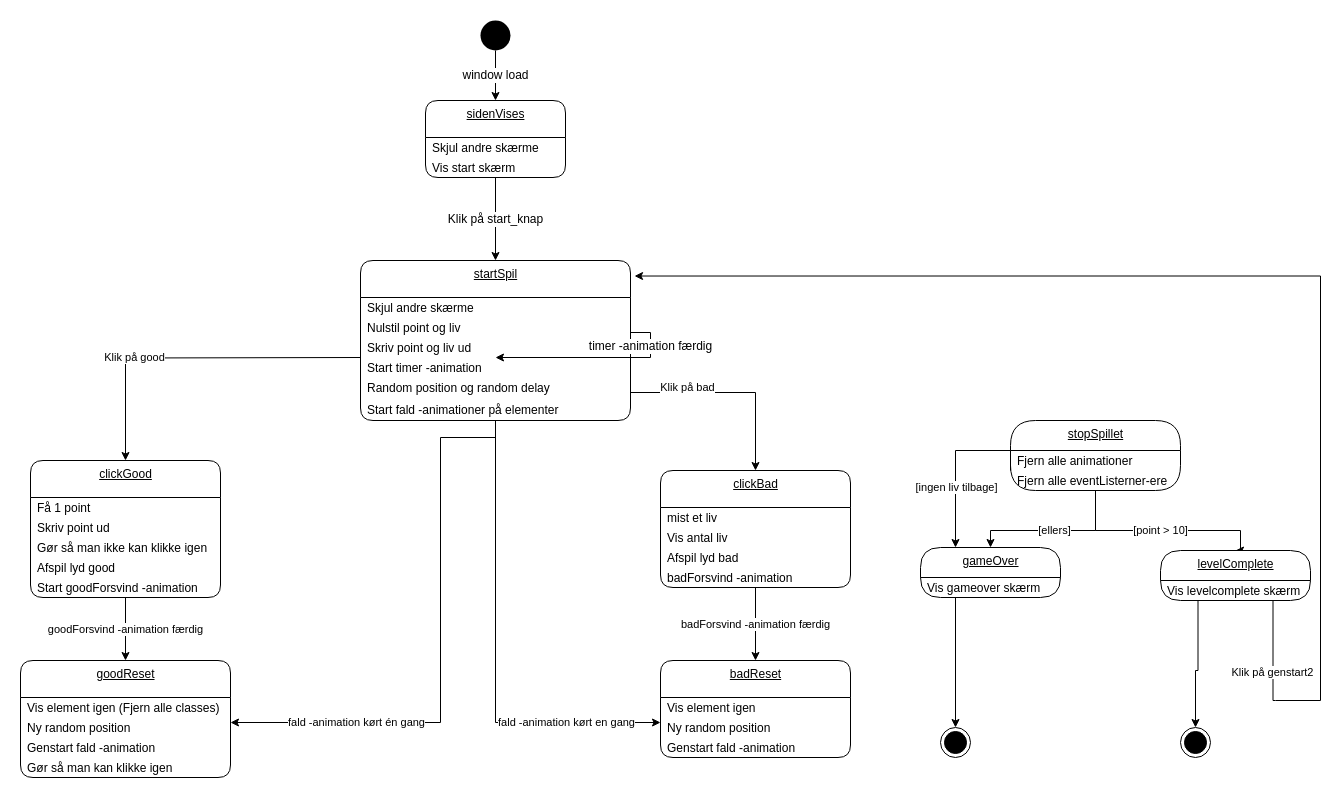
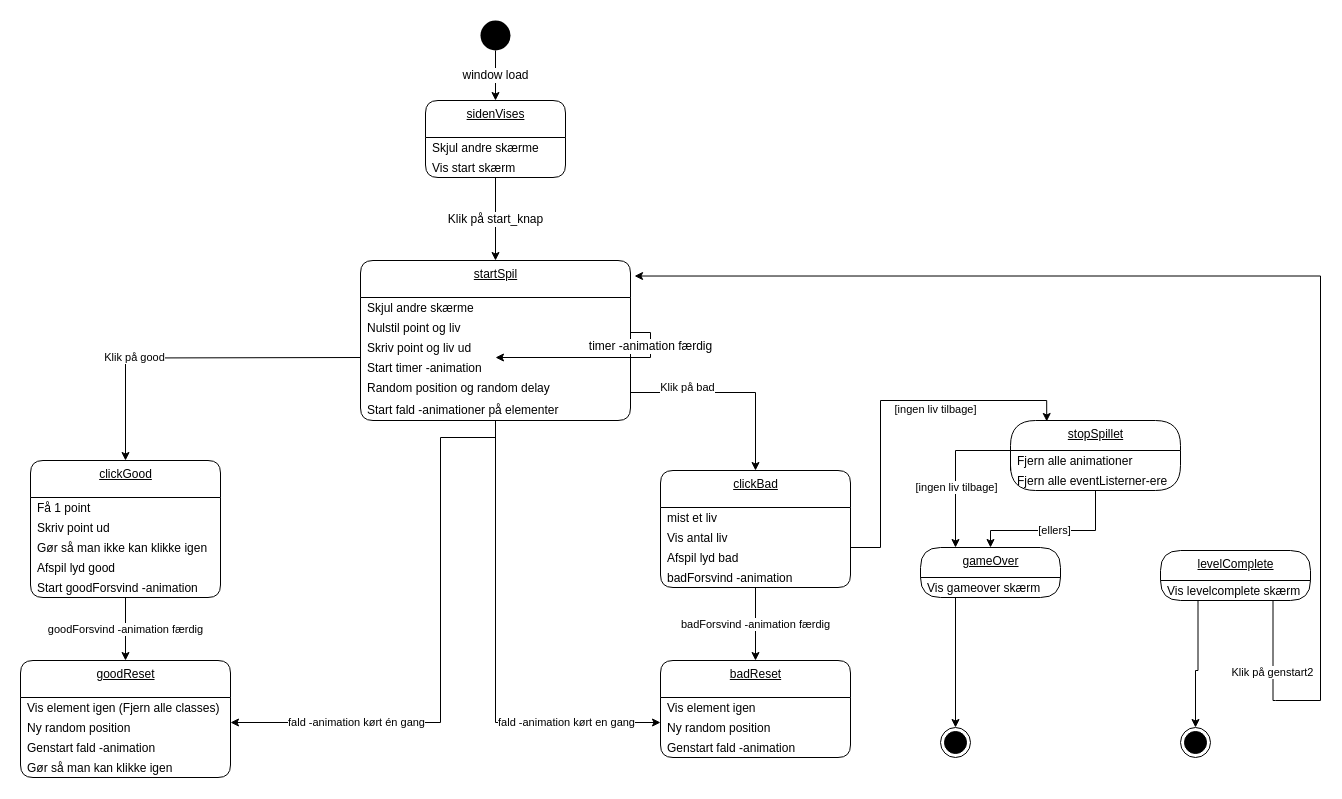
edge "mist et liv" -> "stopSpillet": added, label "[ingen liv tilbage]"
edge "Fjern alle eventListerner-ere" -> "levelComplete": removed, label "[point > 10]"
